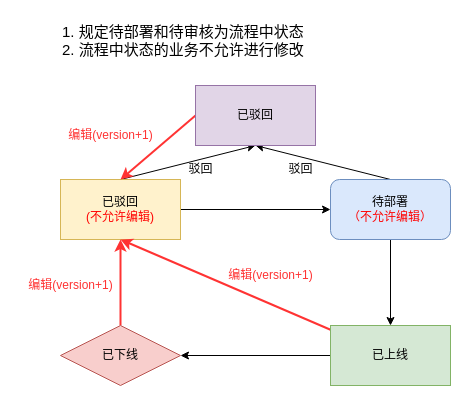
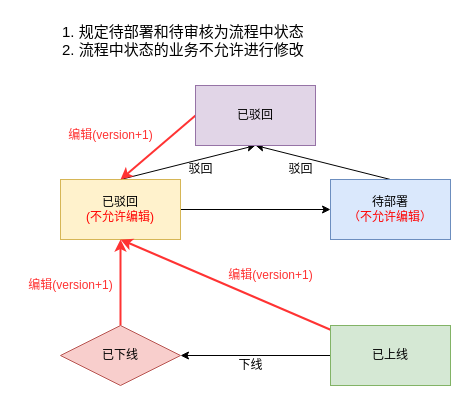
node "待部署 （不允许编辑）": shape rounded rectangle -> rectangle
edge "待部署 （不允许编辑）" -> "已上线": removed
node "下线": added
